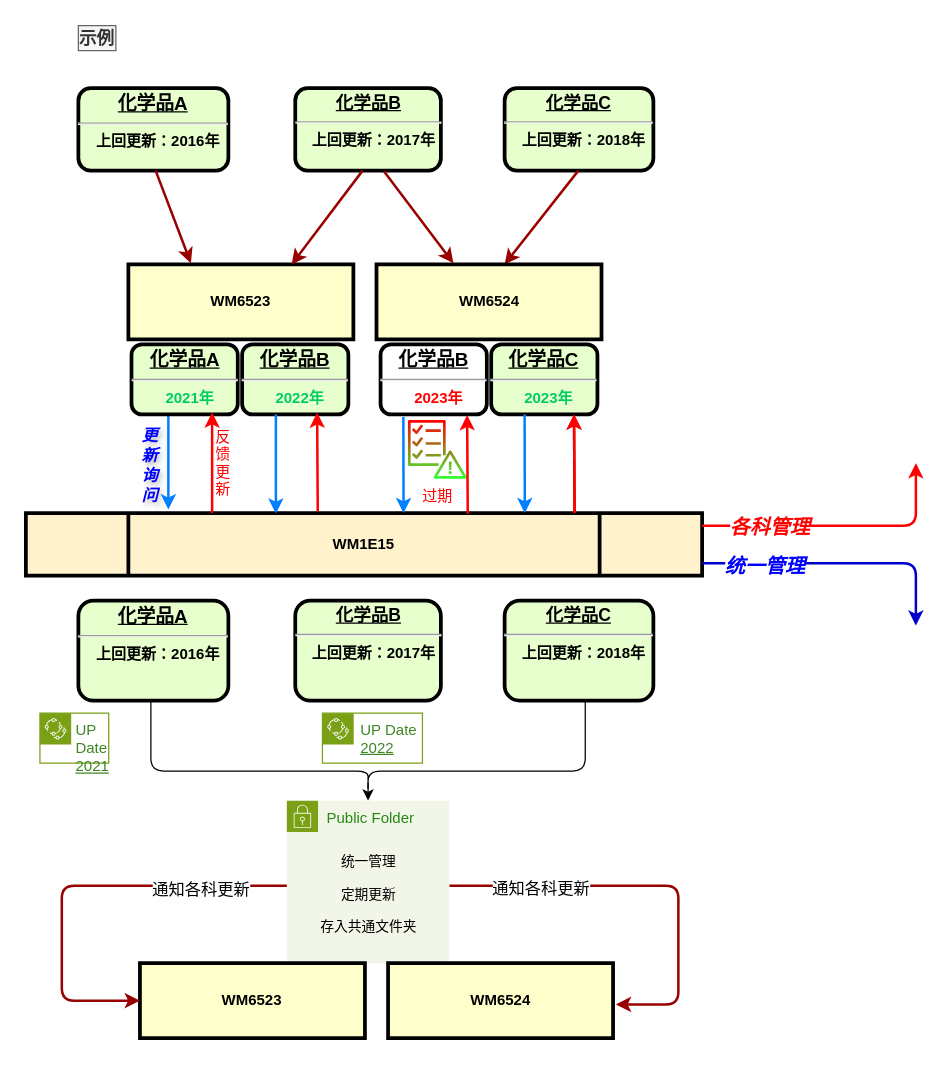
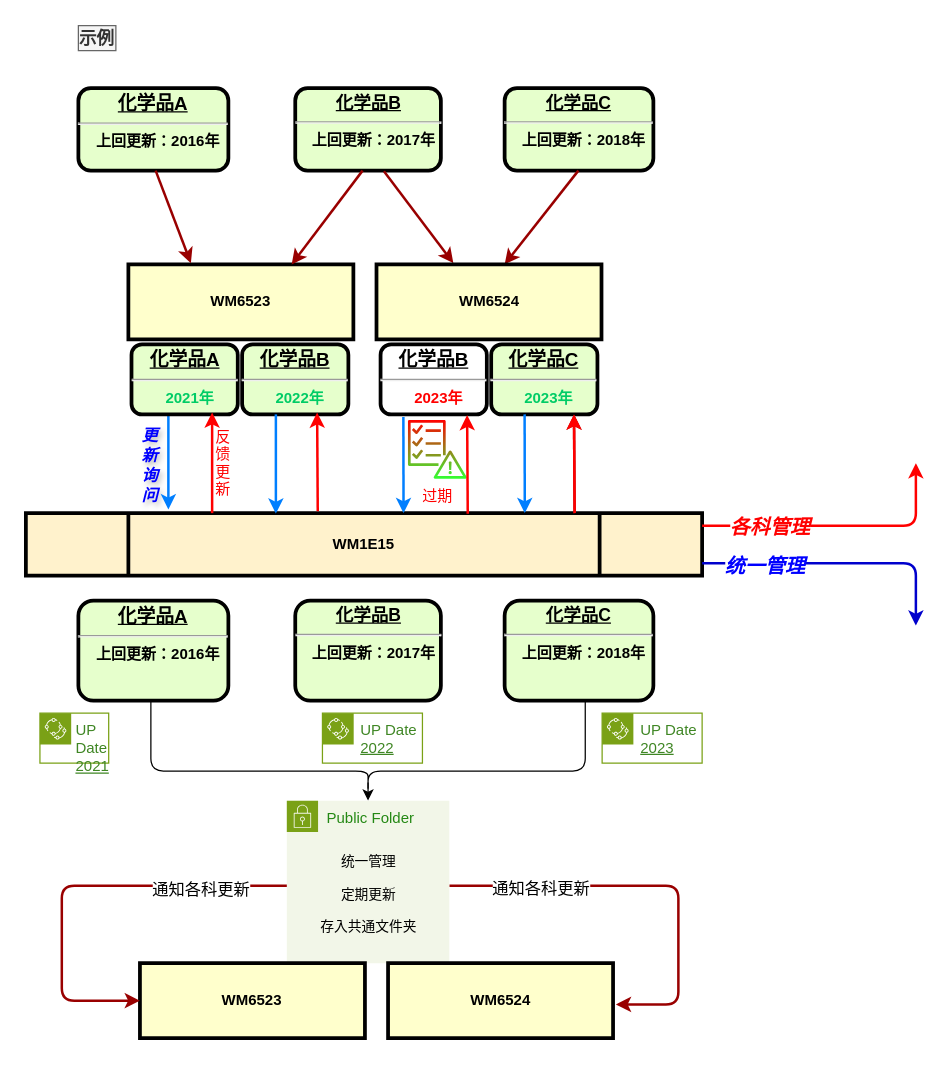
node "UP Date 2023": added
